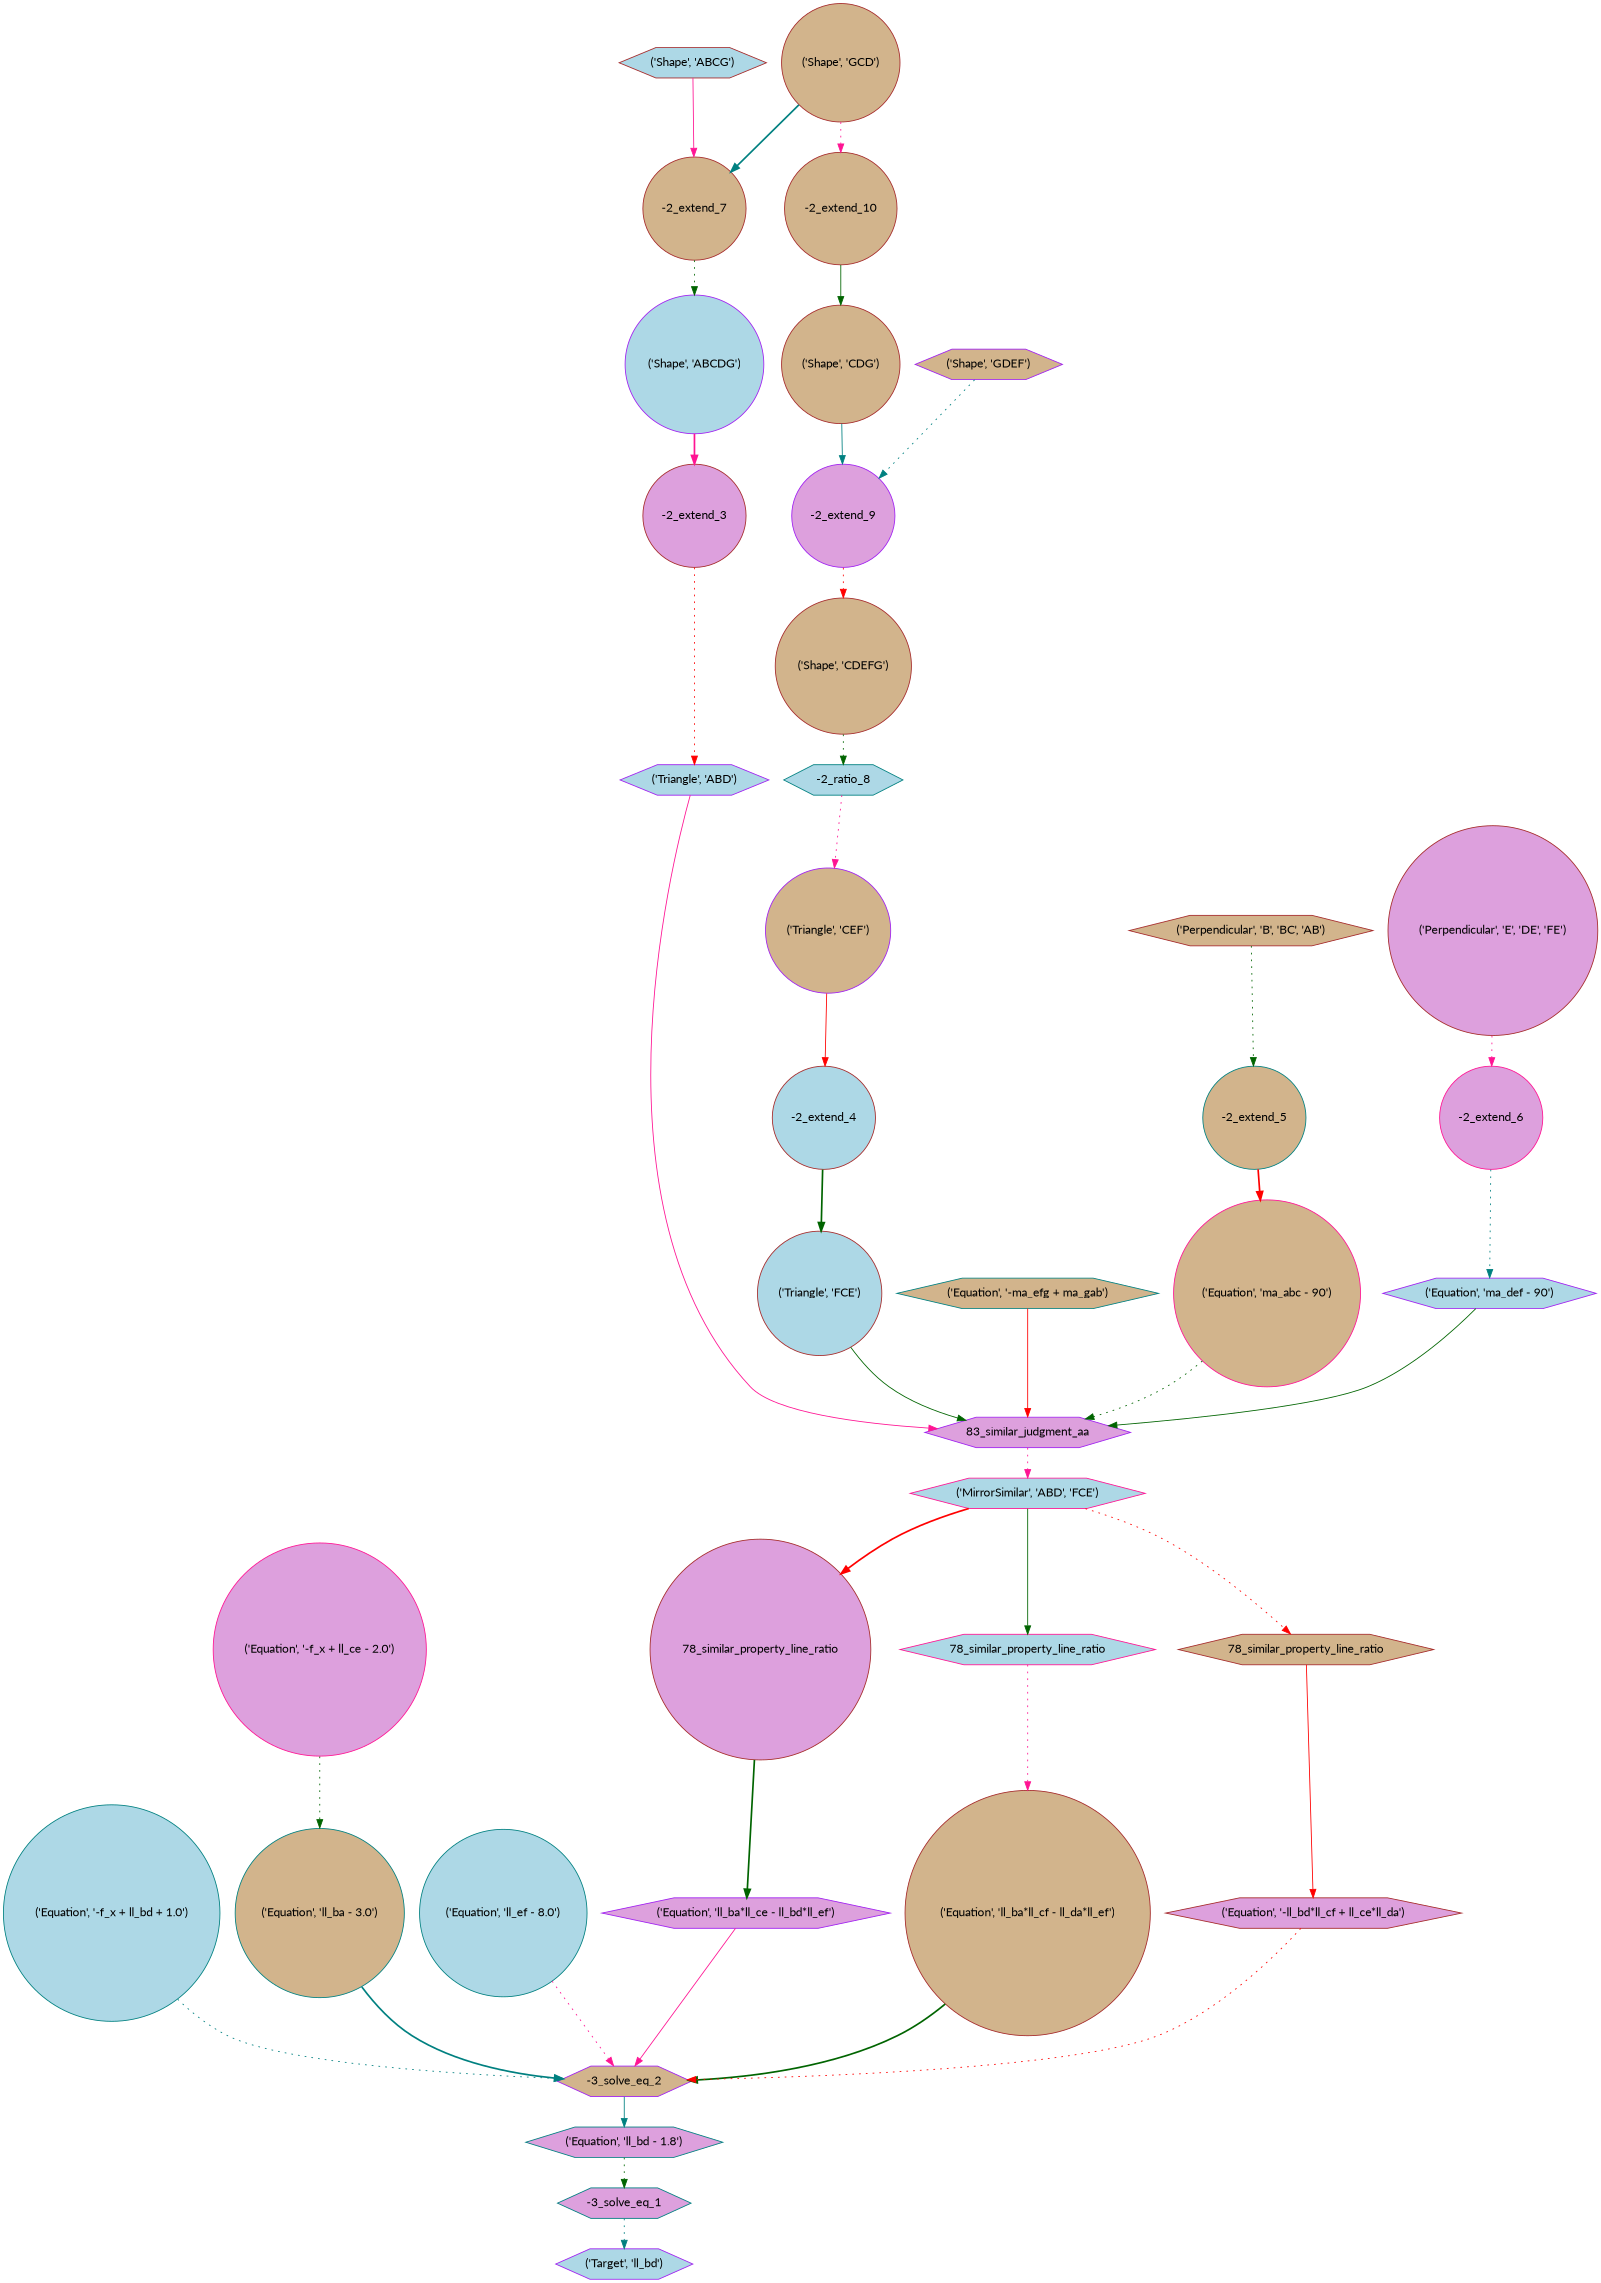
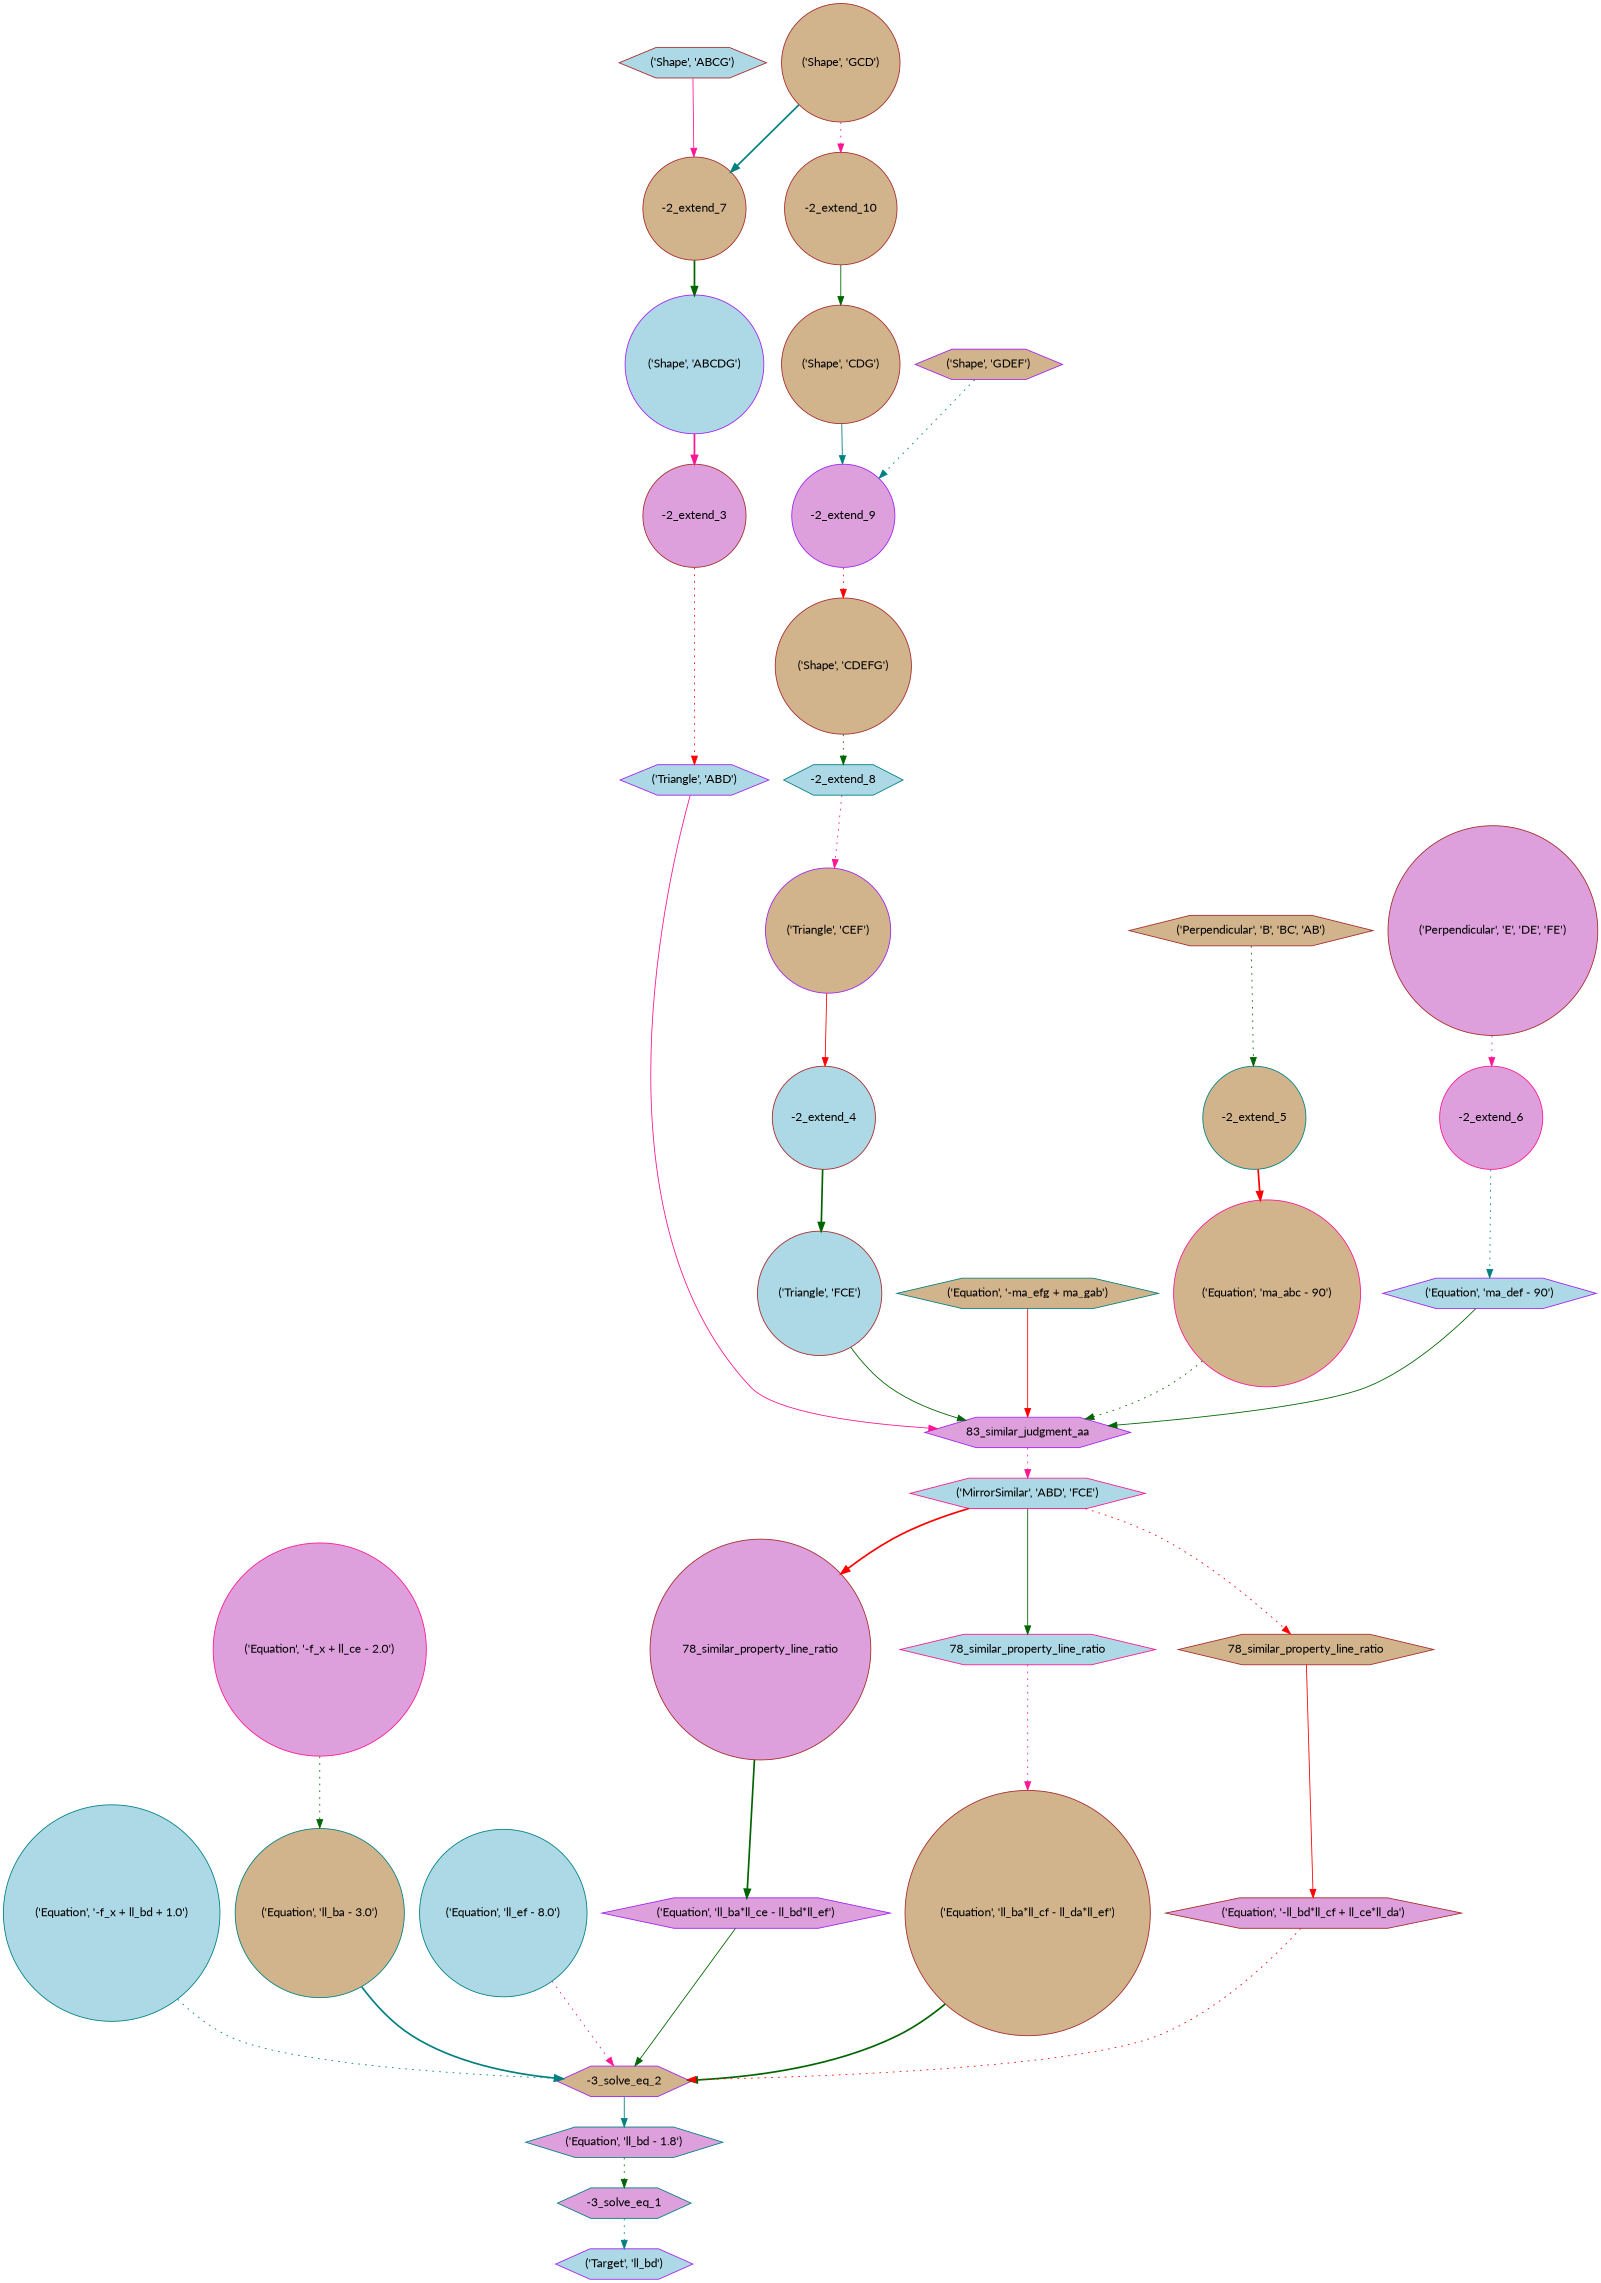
edge "-2_extend_7" -> "('Shape', 'ABCDG')": style dotted -> bold
node "-2_ratio_8": label "-2_ratio_8" -> "-2_extend_8"
edge "('Equation', 'll_ba*ll_ce - ll_bd*ll_ef')" -> "-3_solve_eq_2": color deeppink -> darkgreen
